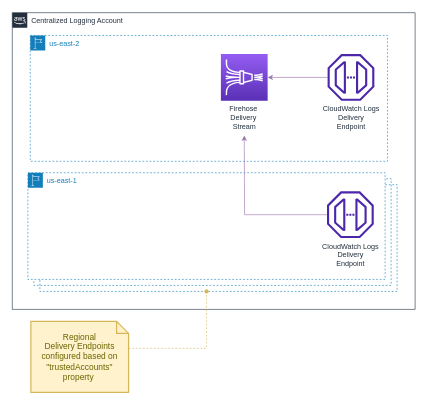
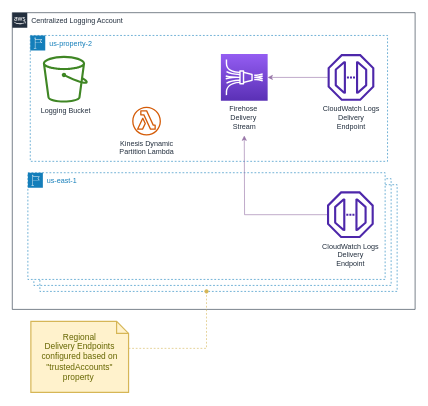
node "us-east-2": label "us-east-2" -> "us-property-2"
node "Logging Bucket": added
node "Kinesis Dynamic Partition Lambda": added
